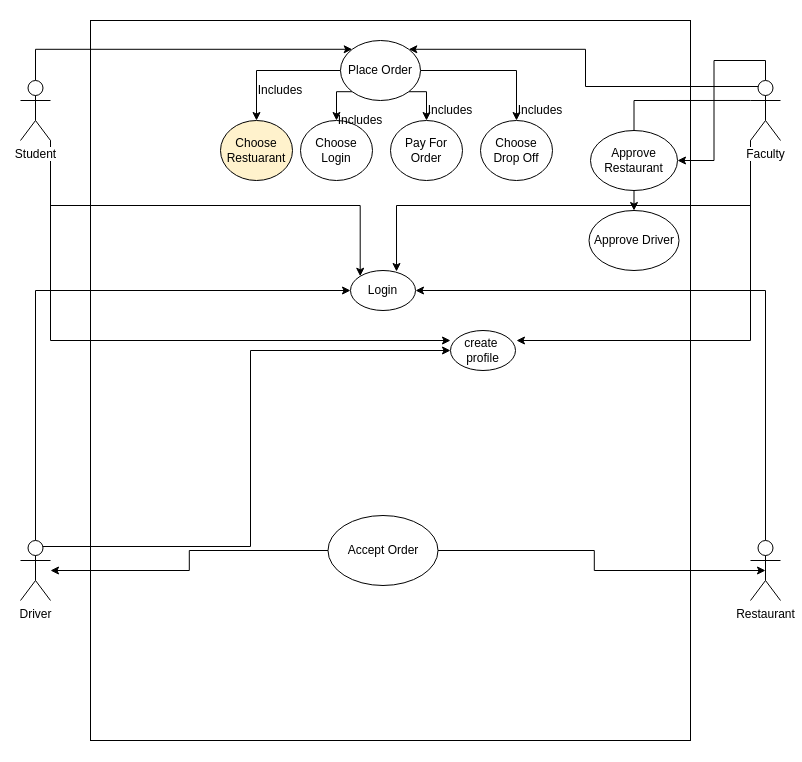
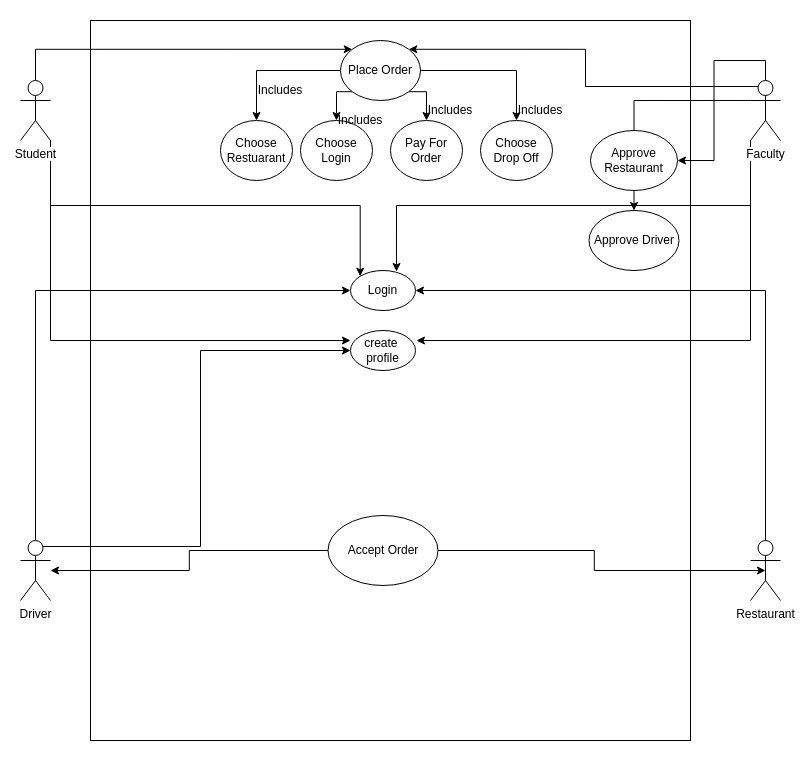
node "Choose Restuarant": fillcolor #fff2cc -> #ffffff
node "create profile": moved (483, 351) -> (383, 351)
